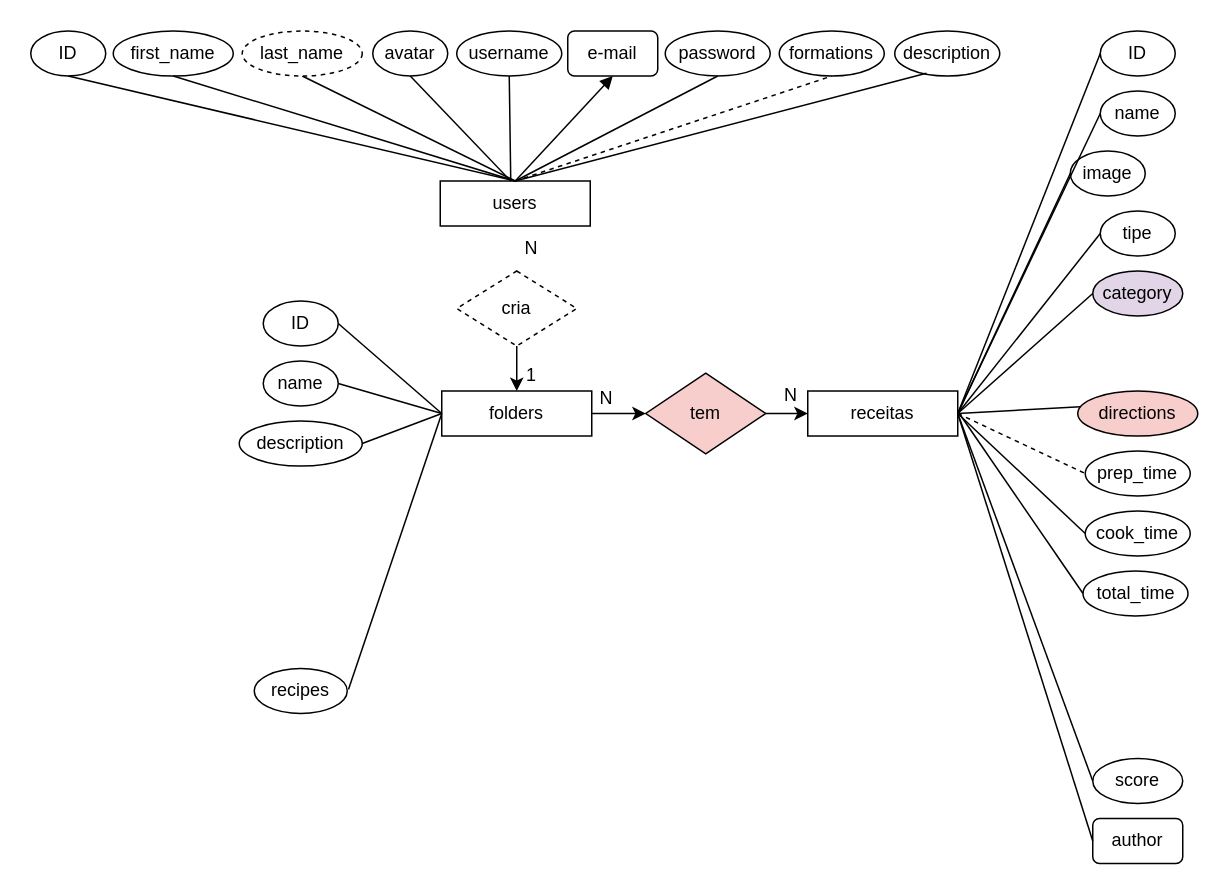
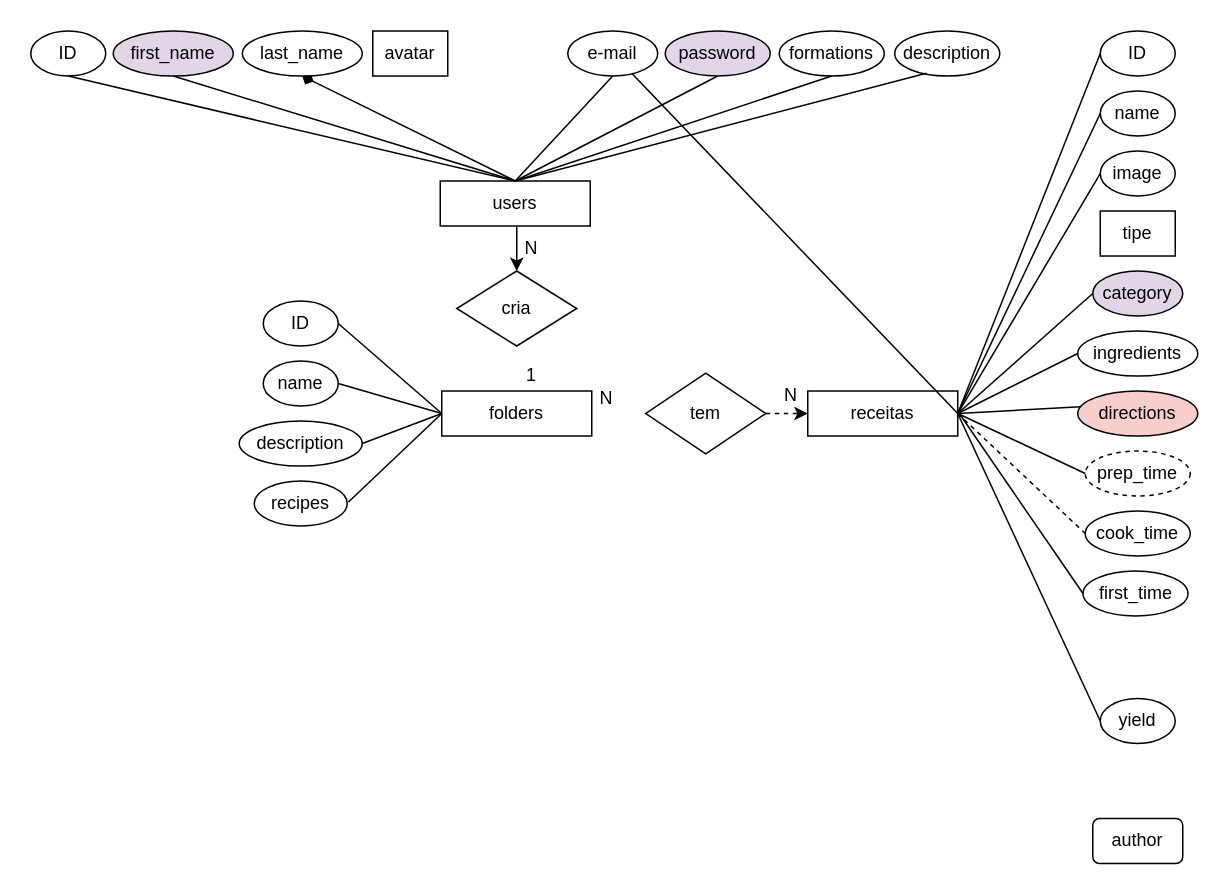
node "first_name": fillcolor #ffffff -> #e1d5e7
node "last_name": style dashed -> solid
node "avatar": shape ellipse -> rectangle
node "username": removed
node "e-mail": shape rounded rectangle -> ellipse
node "password": fillcolor #ffffff -> #e1d5e7
edge "last_name" -- "users": arrowhead none -> diamond
edge "users" -> "e-mail": arrowhead block -> none
edge "formations" -- "users": style dashed -> solid
edge "avatar" -- "users": removed
edge "username" -- "users": removed
node "image": moved (1108, 173) -> (1138, 173)
node "tipe": shape ellipse -> rectangle
edge "users" -> "cria": added
node "cria": style dashed -> solid
edge "tipe" -- "receitas": now "e-mail" -- "receitas"
node "ingredients": added
edge "cria" -> "folders": removed
edge "ingredients" -- "receitas": added
edge "folders" -> "tem": removed
node "tem": fillcolor #f8cecc -> #ffffff
edge "tem" -> "receitas": style solid -> dashed
edge "receitas" -- "prep_time": style dashed -> solid
node "prep_time": style solid -> dashed
edge "receitas" -- "cook_time": style solid -> dashed
edge "receitas" -- "yield": added
node "total_time": label "total_time" -> "first_time"
edge "receitas" -- "score": removed
edge "receitas" -- "author": removed
node "recipes": moved (301, 691) -> (301, 503)
node "yield": added
node "score": removed
